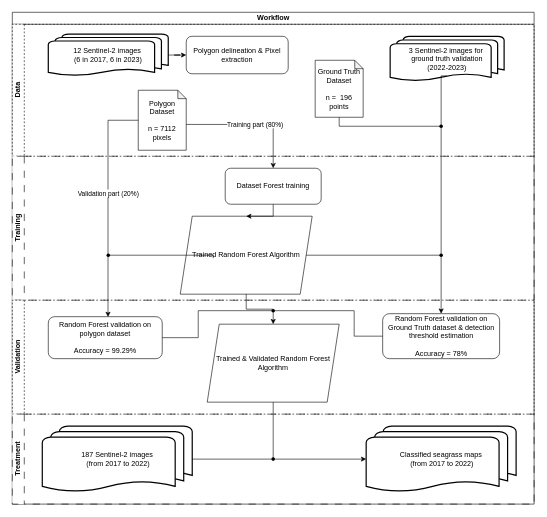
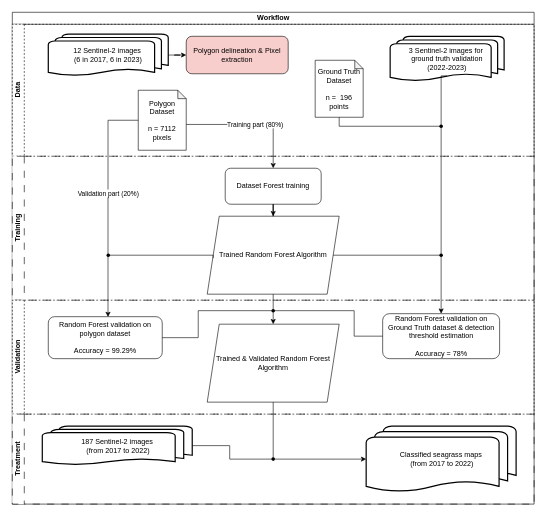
node "Polygon delineation & Pixel extraction": fillcolor #ffffff -> #f8cecc
node "Trained Random Forest Algorithm": moved (246, 255) -> (273, 255)
node "187 Sentinel-2 images (from 2017 to 2022)": size 150x66 -> 150x39
